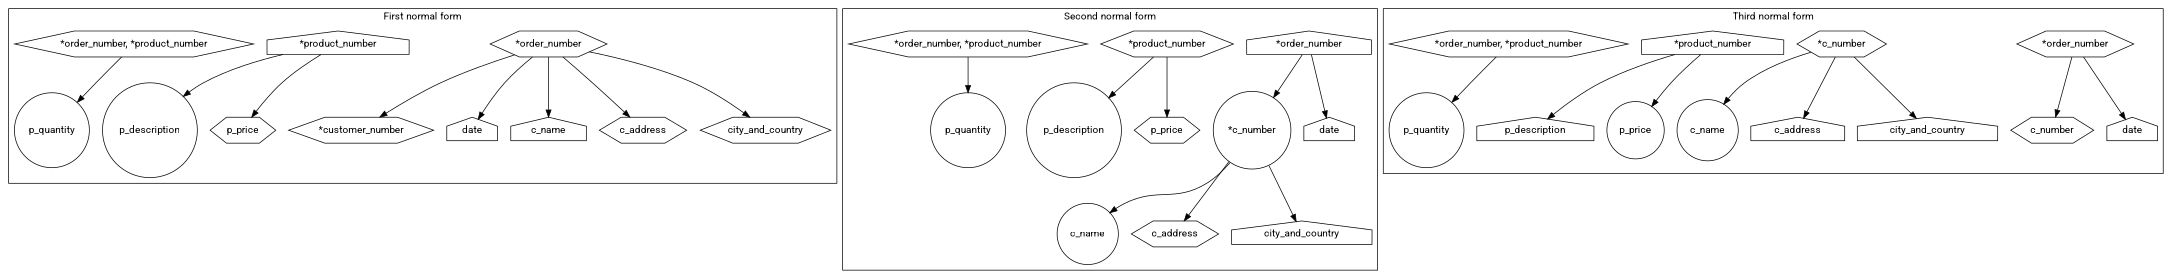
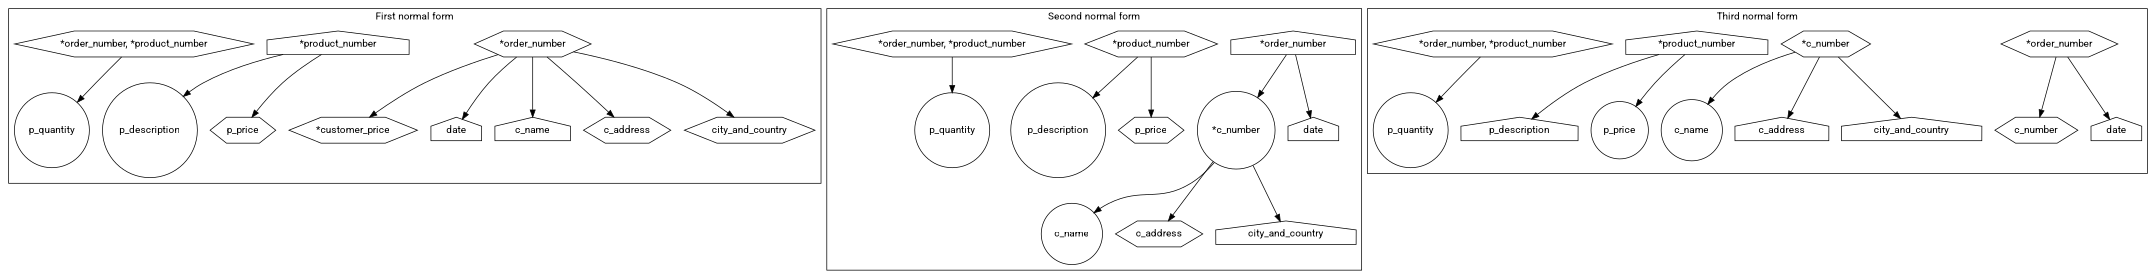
node "*customer_number": label "*customer_number" -> "*customer_price"
